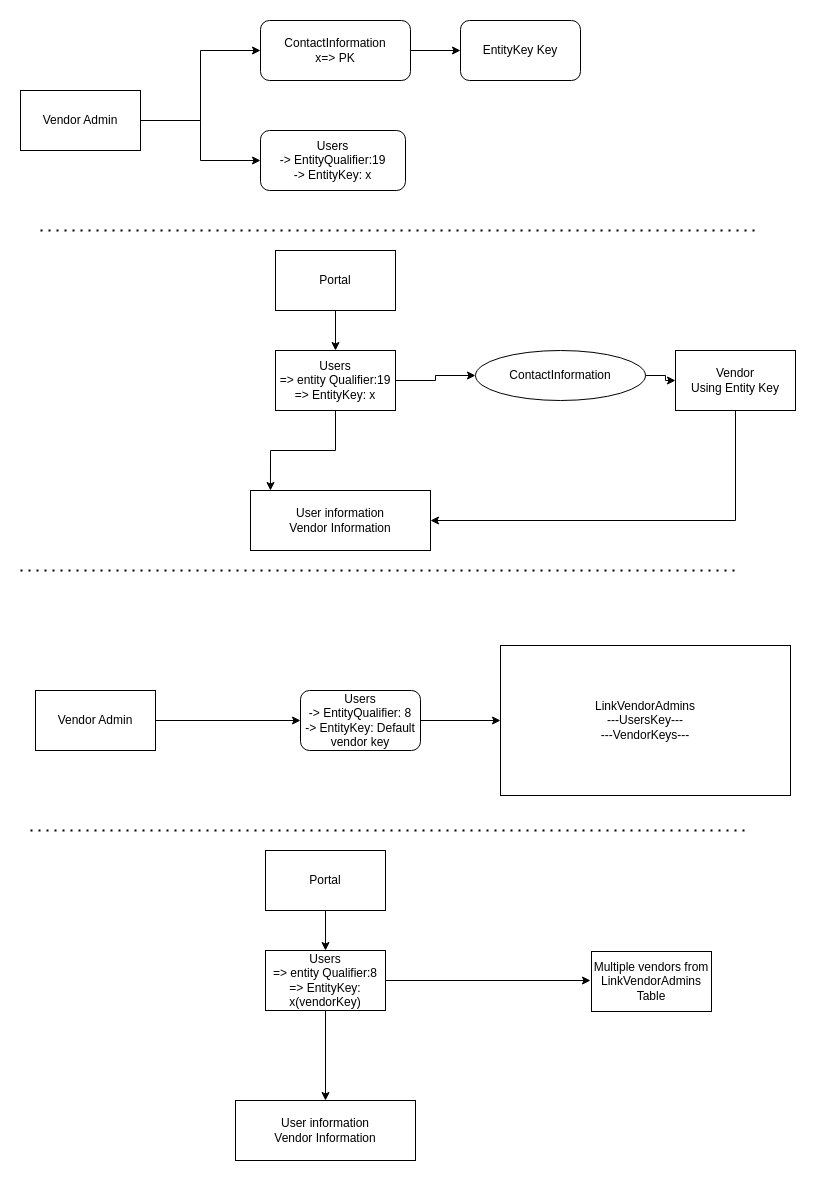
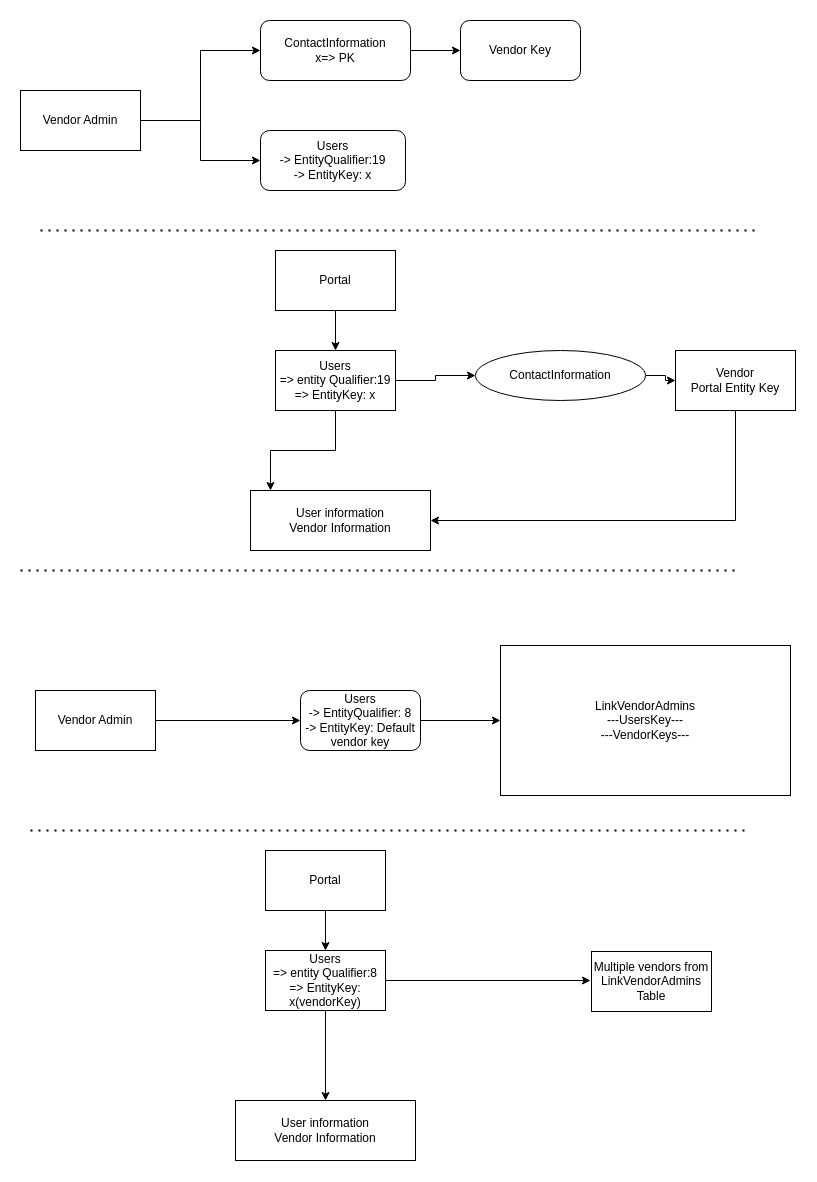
node "EntityKey Key": label "EntityKey Key" -> "Vendor Key"
node "Vendor Using Entity Key": label "Vendor Using Entity Key" -> "Vendor Portal Entity Key"
